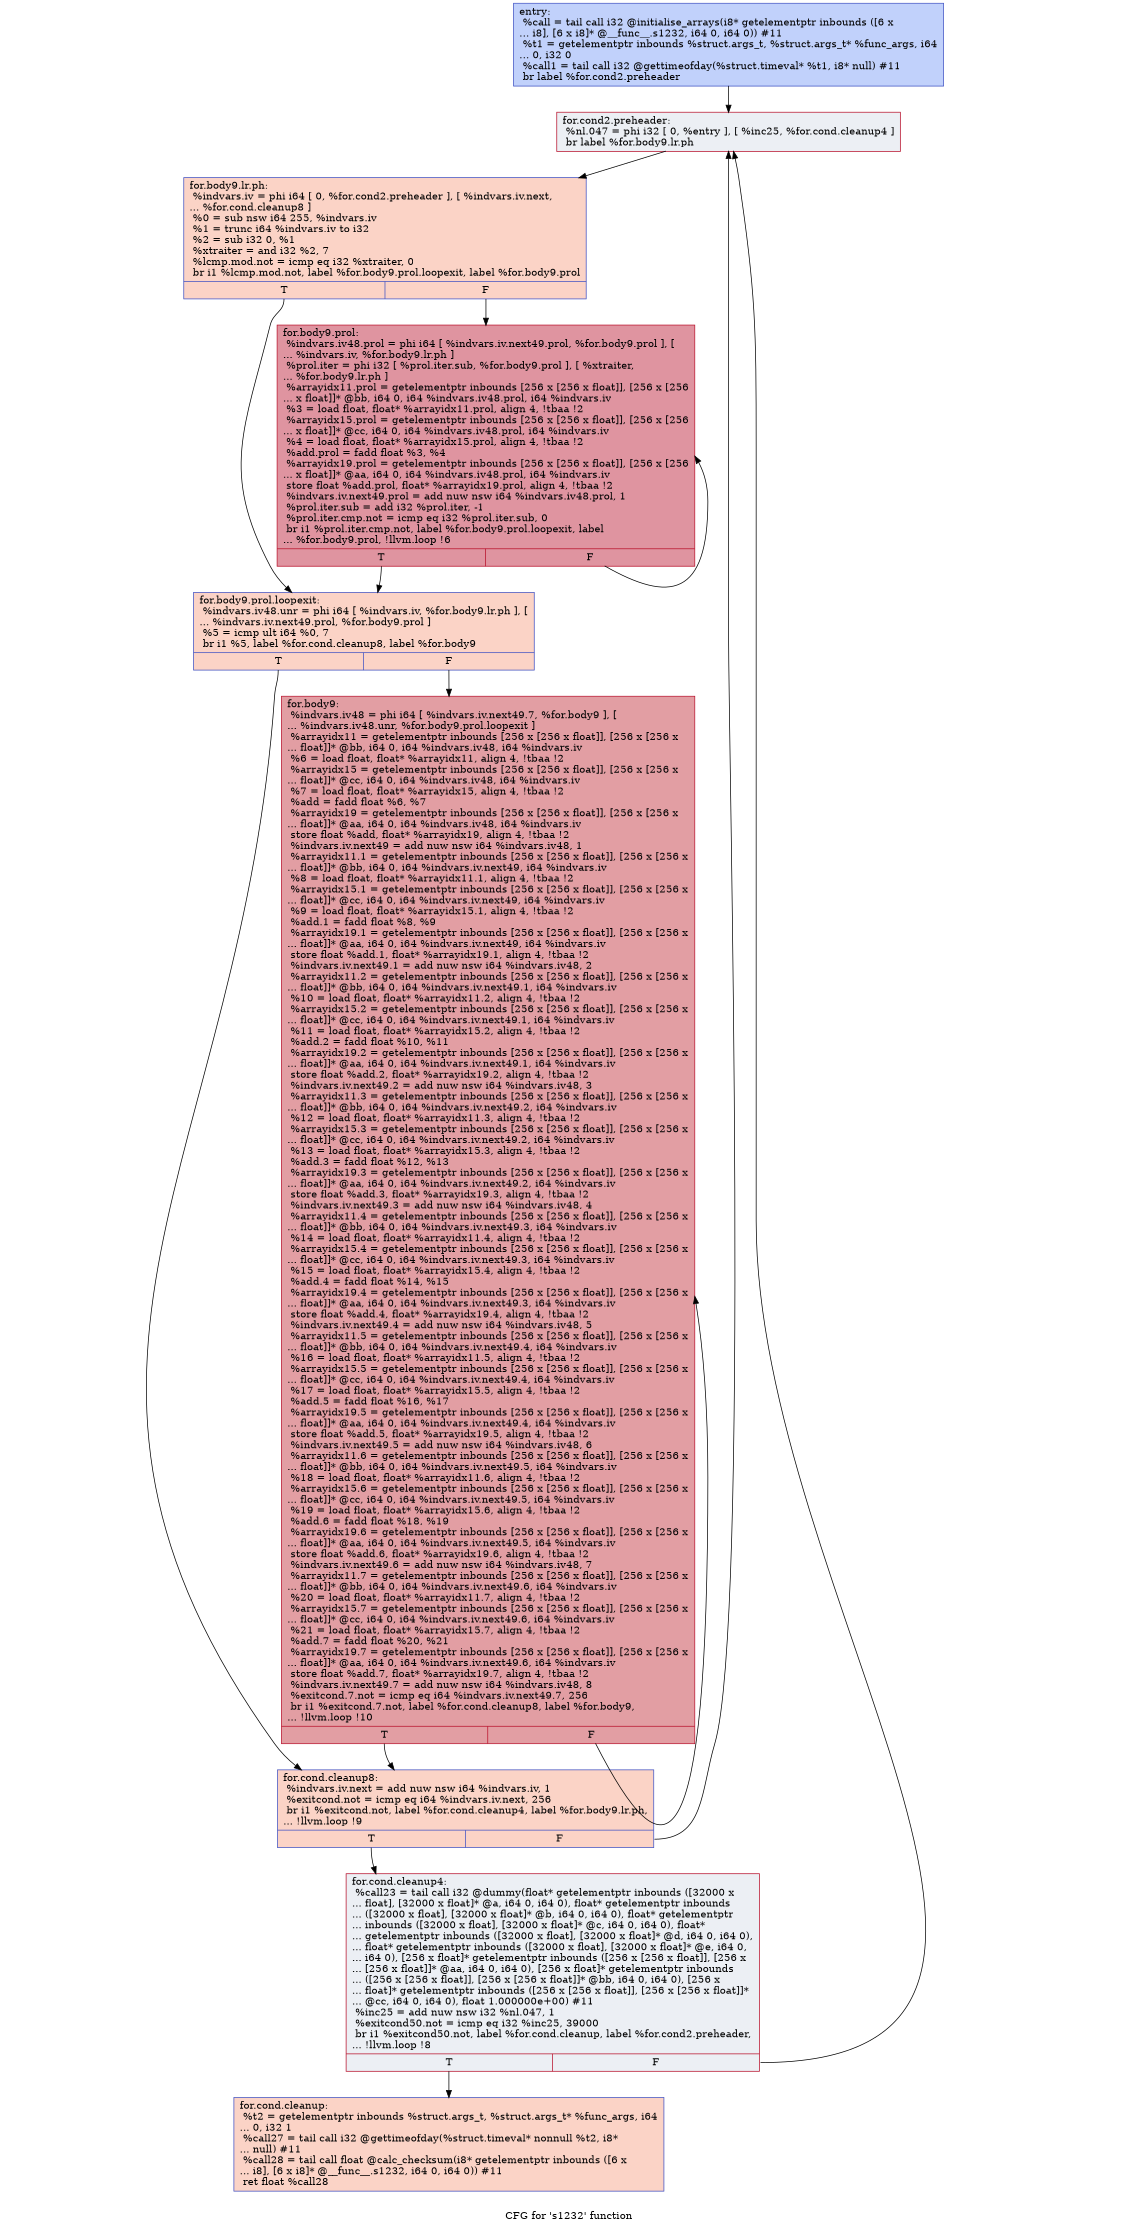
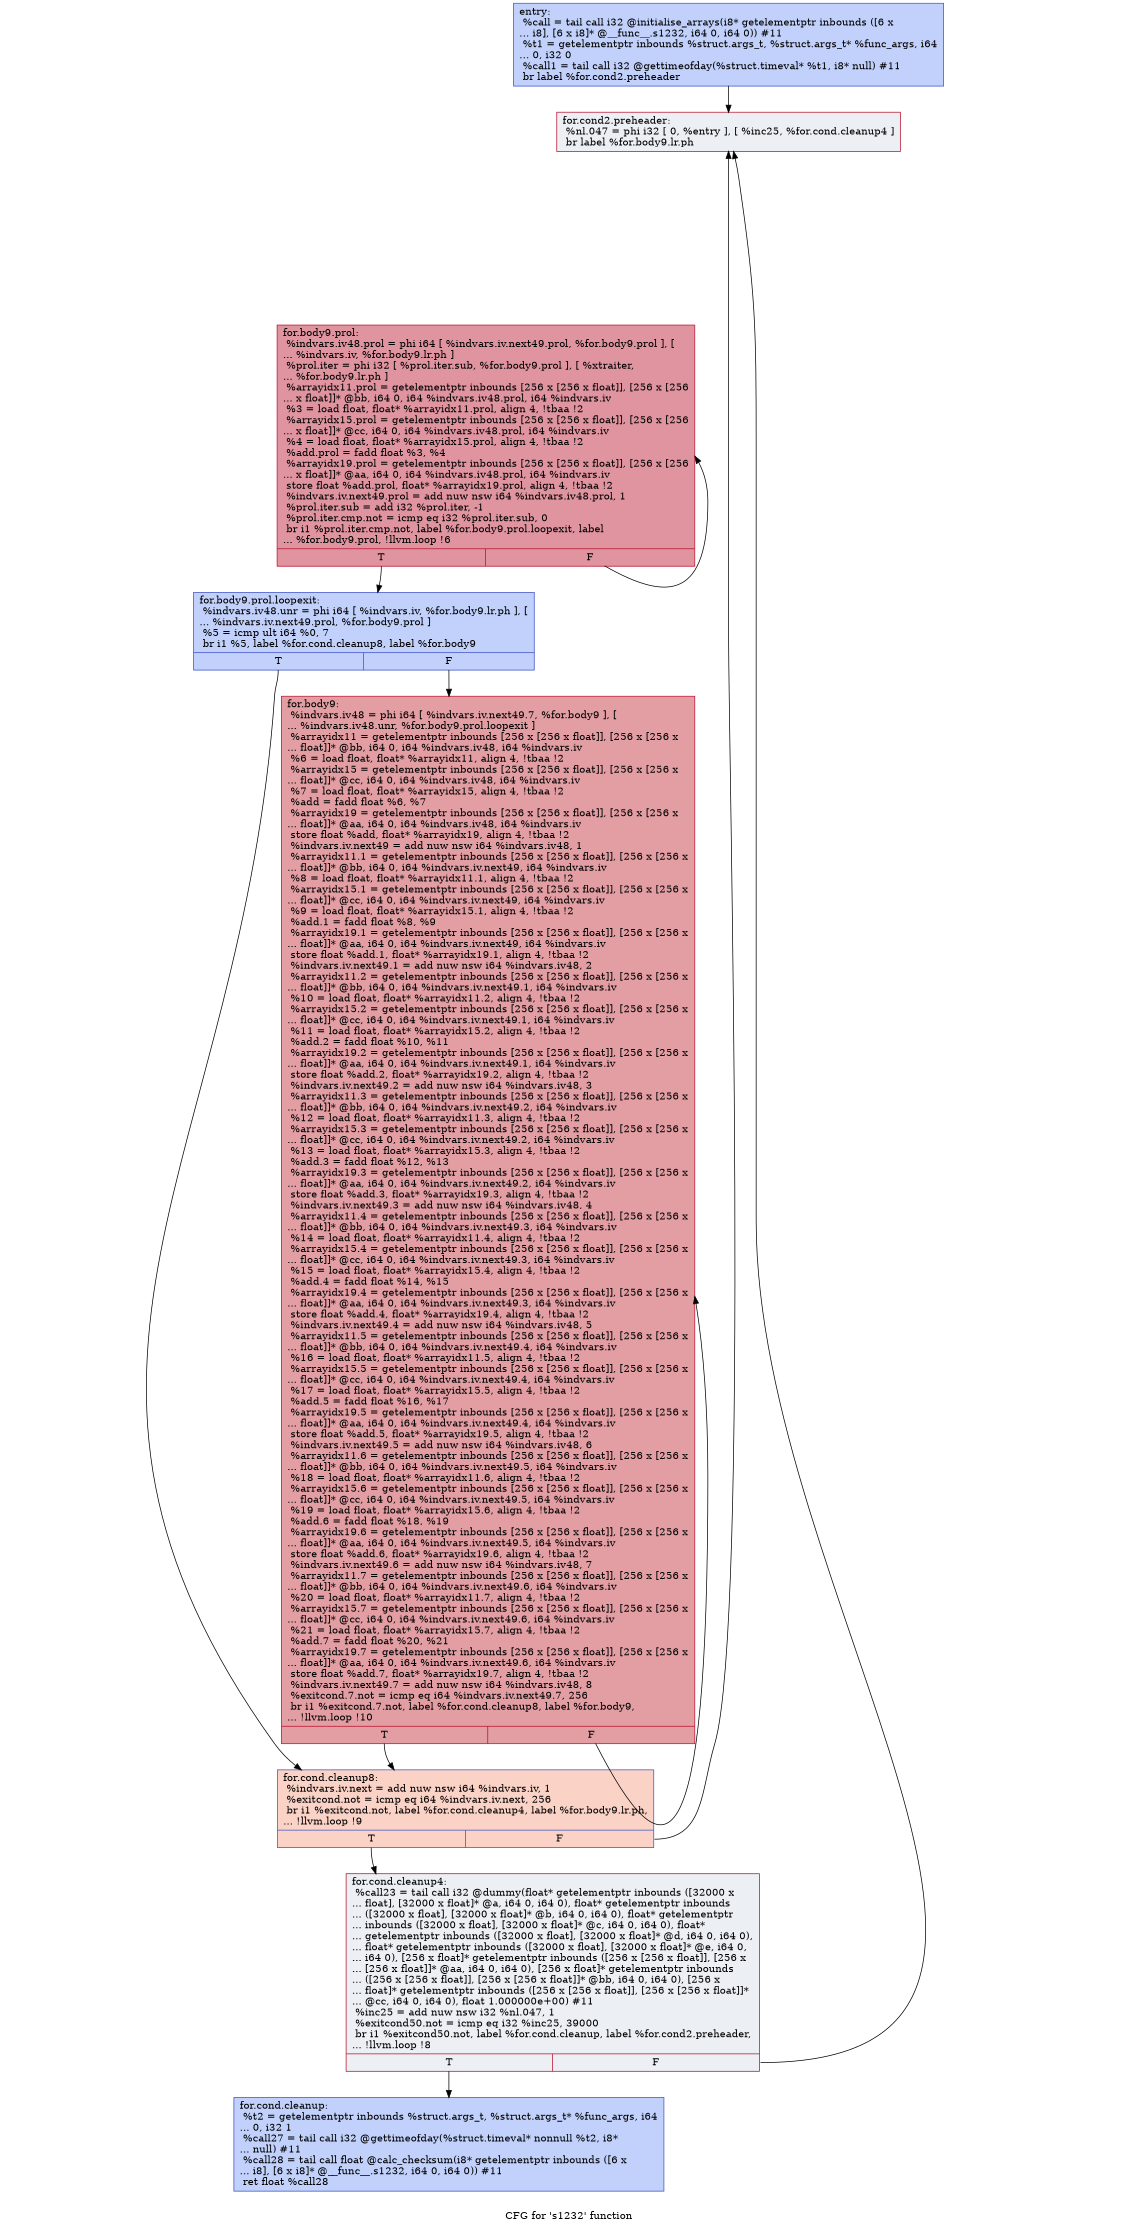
node "for.body9.lr.ph:": removed
node "for.body9.prol.loopexit:": fillcolor #f59c7d70 -> #7396f570
node "for.cond.cleanup:": fillcolor #f59c7d70 -> #7396f570
